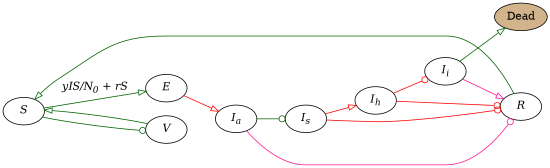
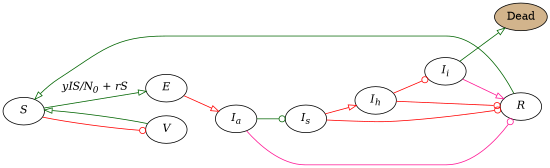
edge "S" -> "V": color darkgreen -> red
